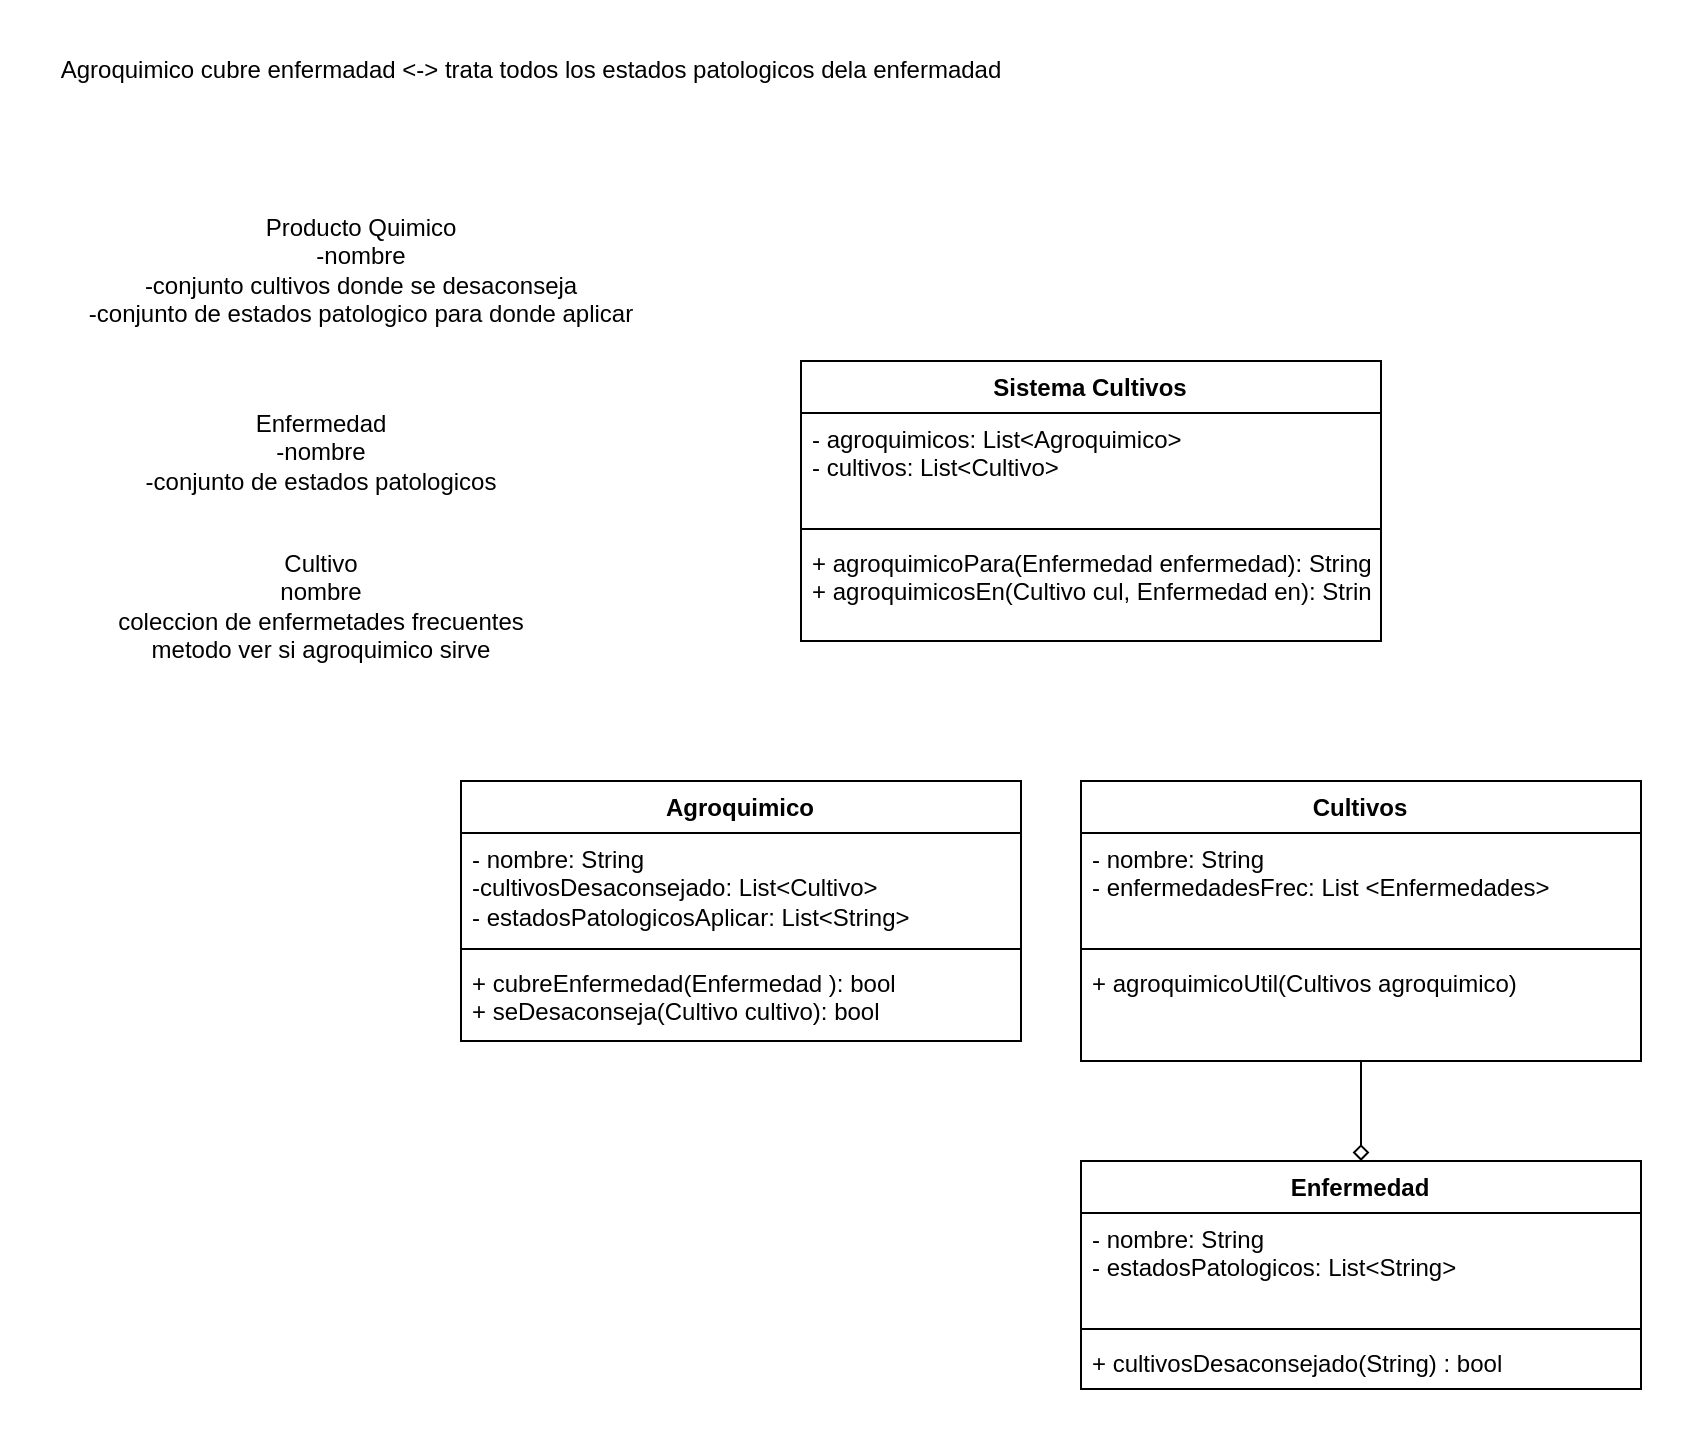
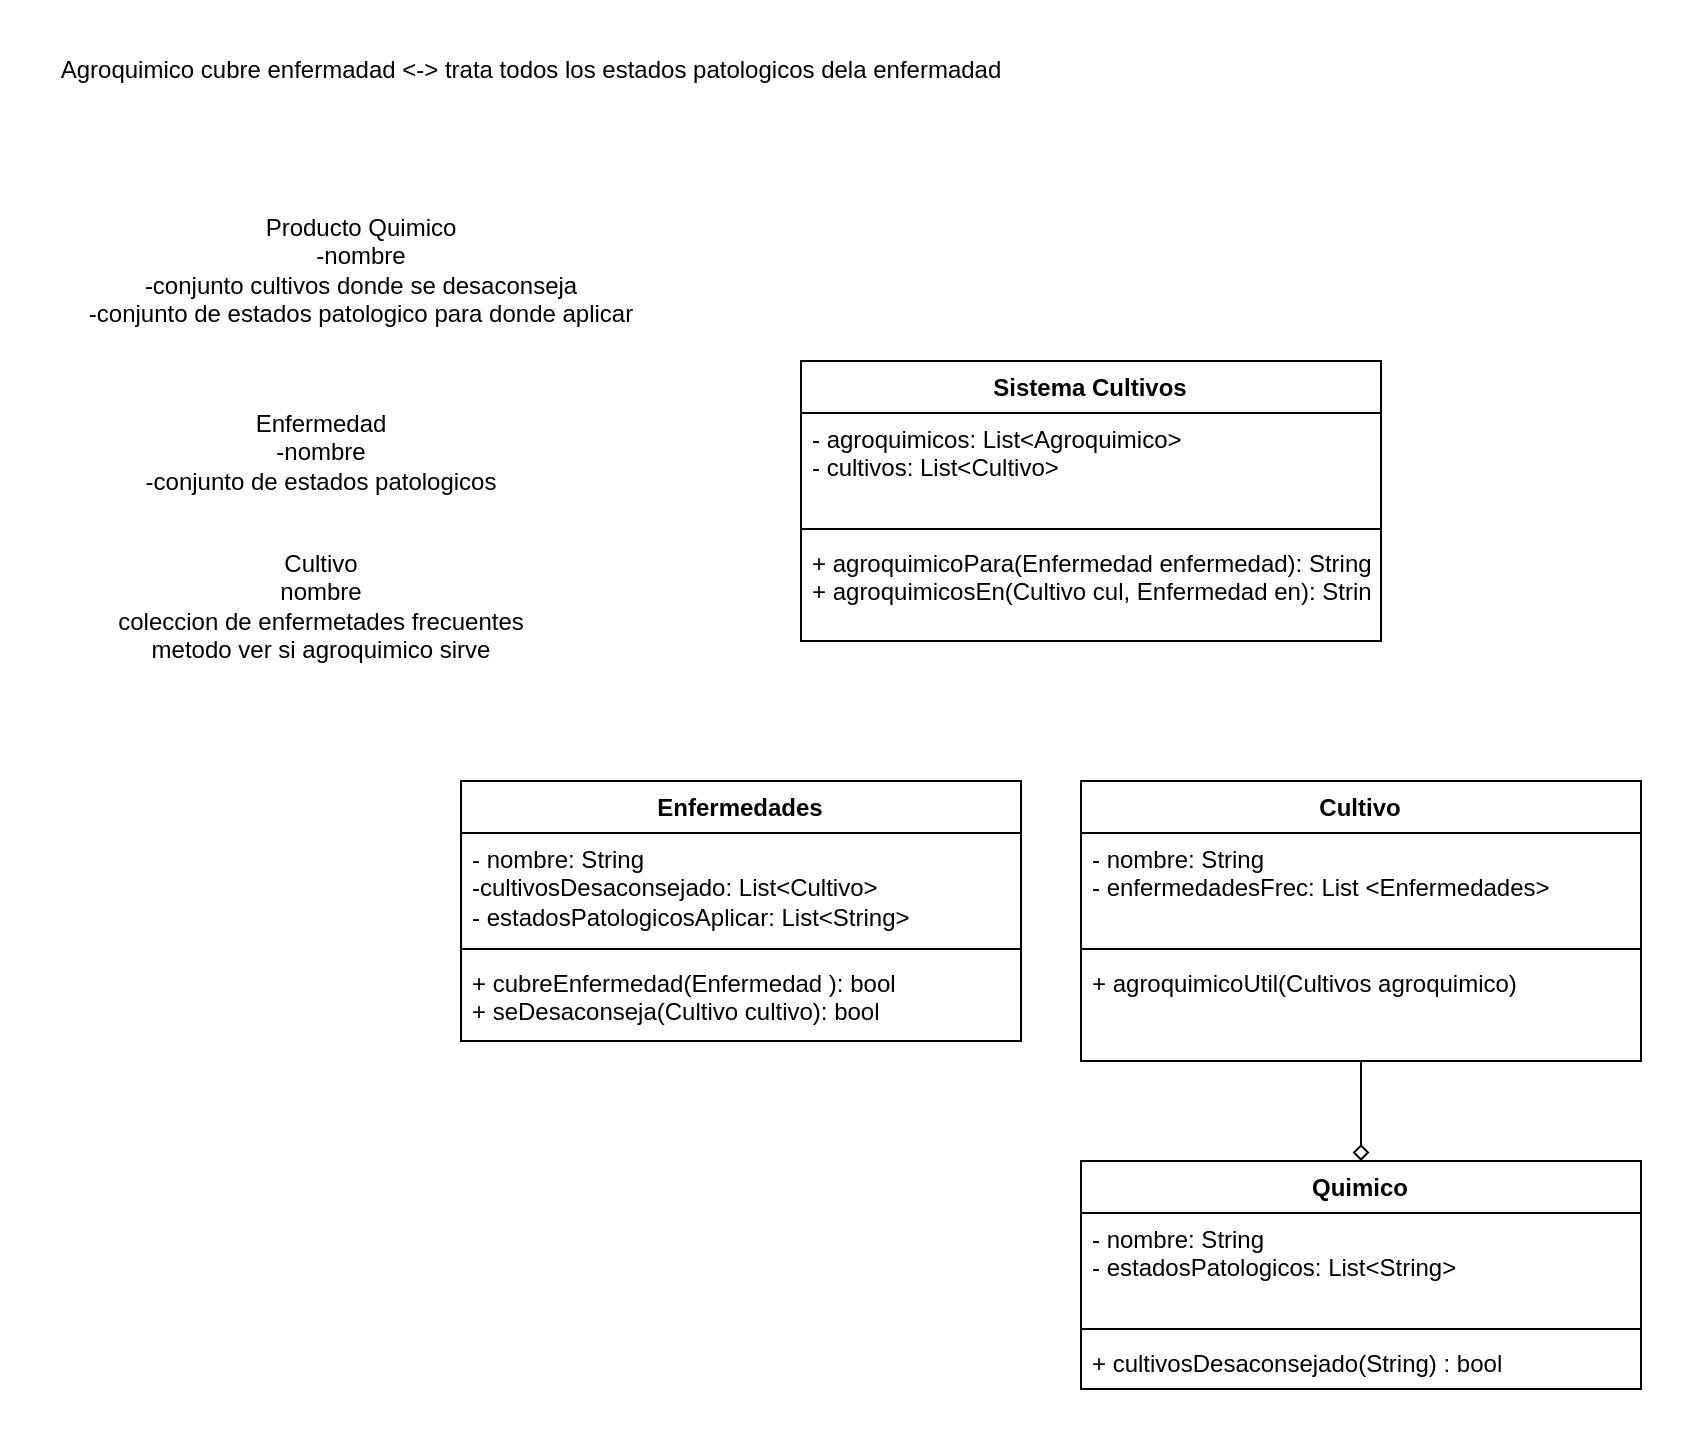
node "Agroquimico": label "Agroquimico" -> "Enfermedades"
node "Cultivos": label "Cultivos" -> "Cultivo"
node "Enfermedad": label "Enfermedad" -> "Quimico"
